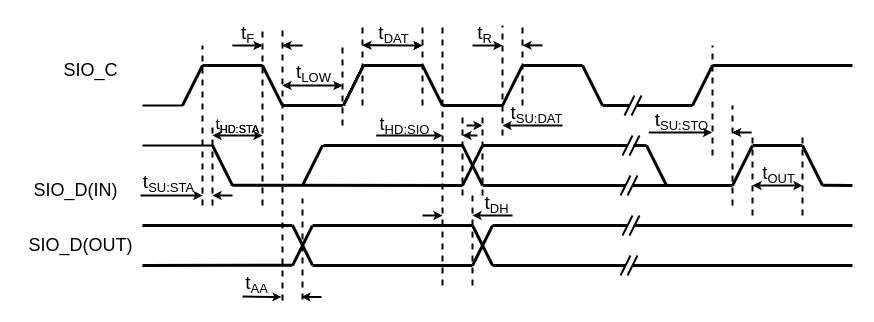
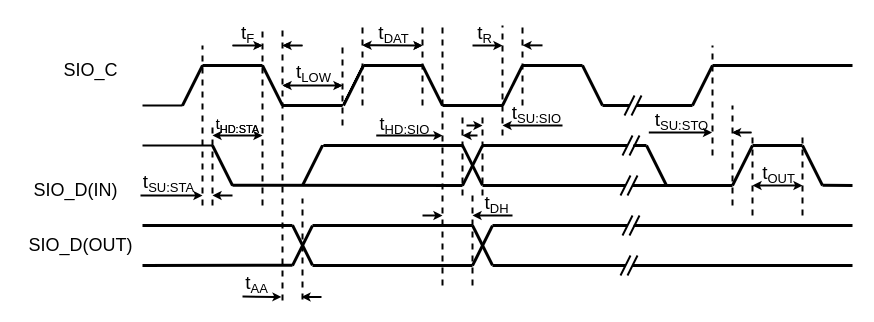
node "tSU:DAT": label "tSU:DAT" -> "tSU:SIO"
